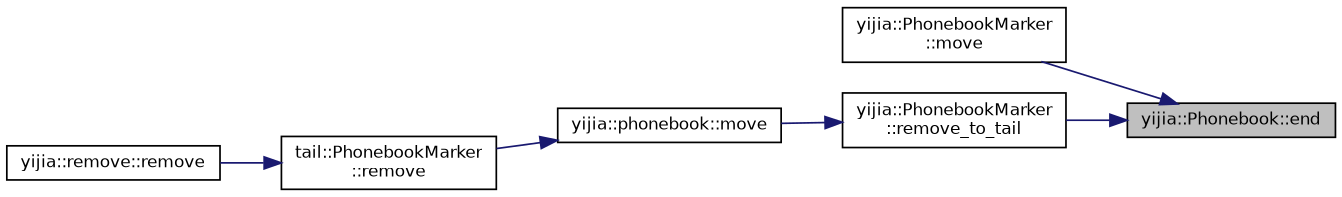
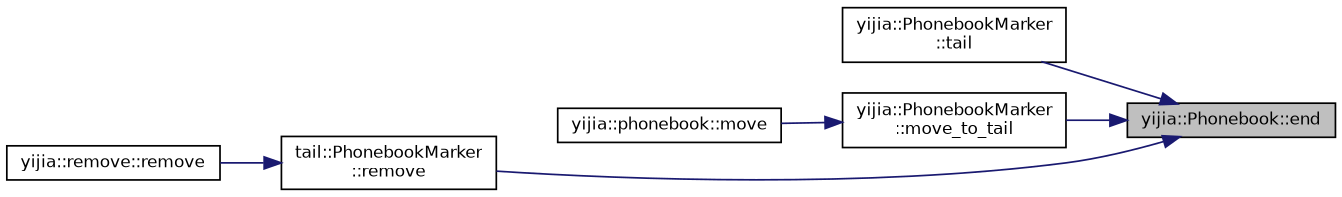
node "yijia::PhonebookMarker ::move": label "yijia::PhonebookMarker ::move" -> "yijia::PhonebookMarker ::tail"
node "yijia::PhonebookMarker ::remove_to_tail": label "yijia::PhonebookMarker ::remove_to_tail" -> "yijia::PhonebookMarker ::move_to_tail"
edge "tail::PhonebookMarker ::remove" -> "yijia::phonebook::move": now "tail::PhonebookMarker ::remove" -> "yijia::Phonebook::end"
